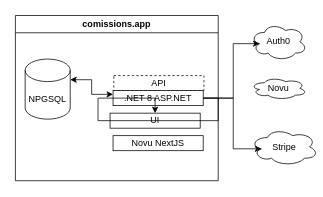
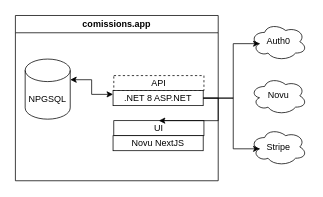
node "Novu": size 56x23 -> 56x38
node "UI": moved (155, 120) -> (159, 128)
node "Stripe": size 68x38 -> 56x38
